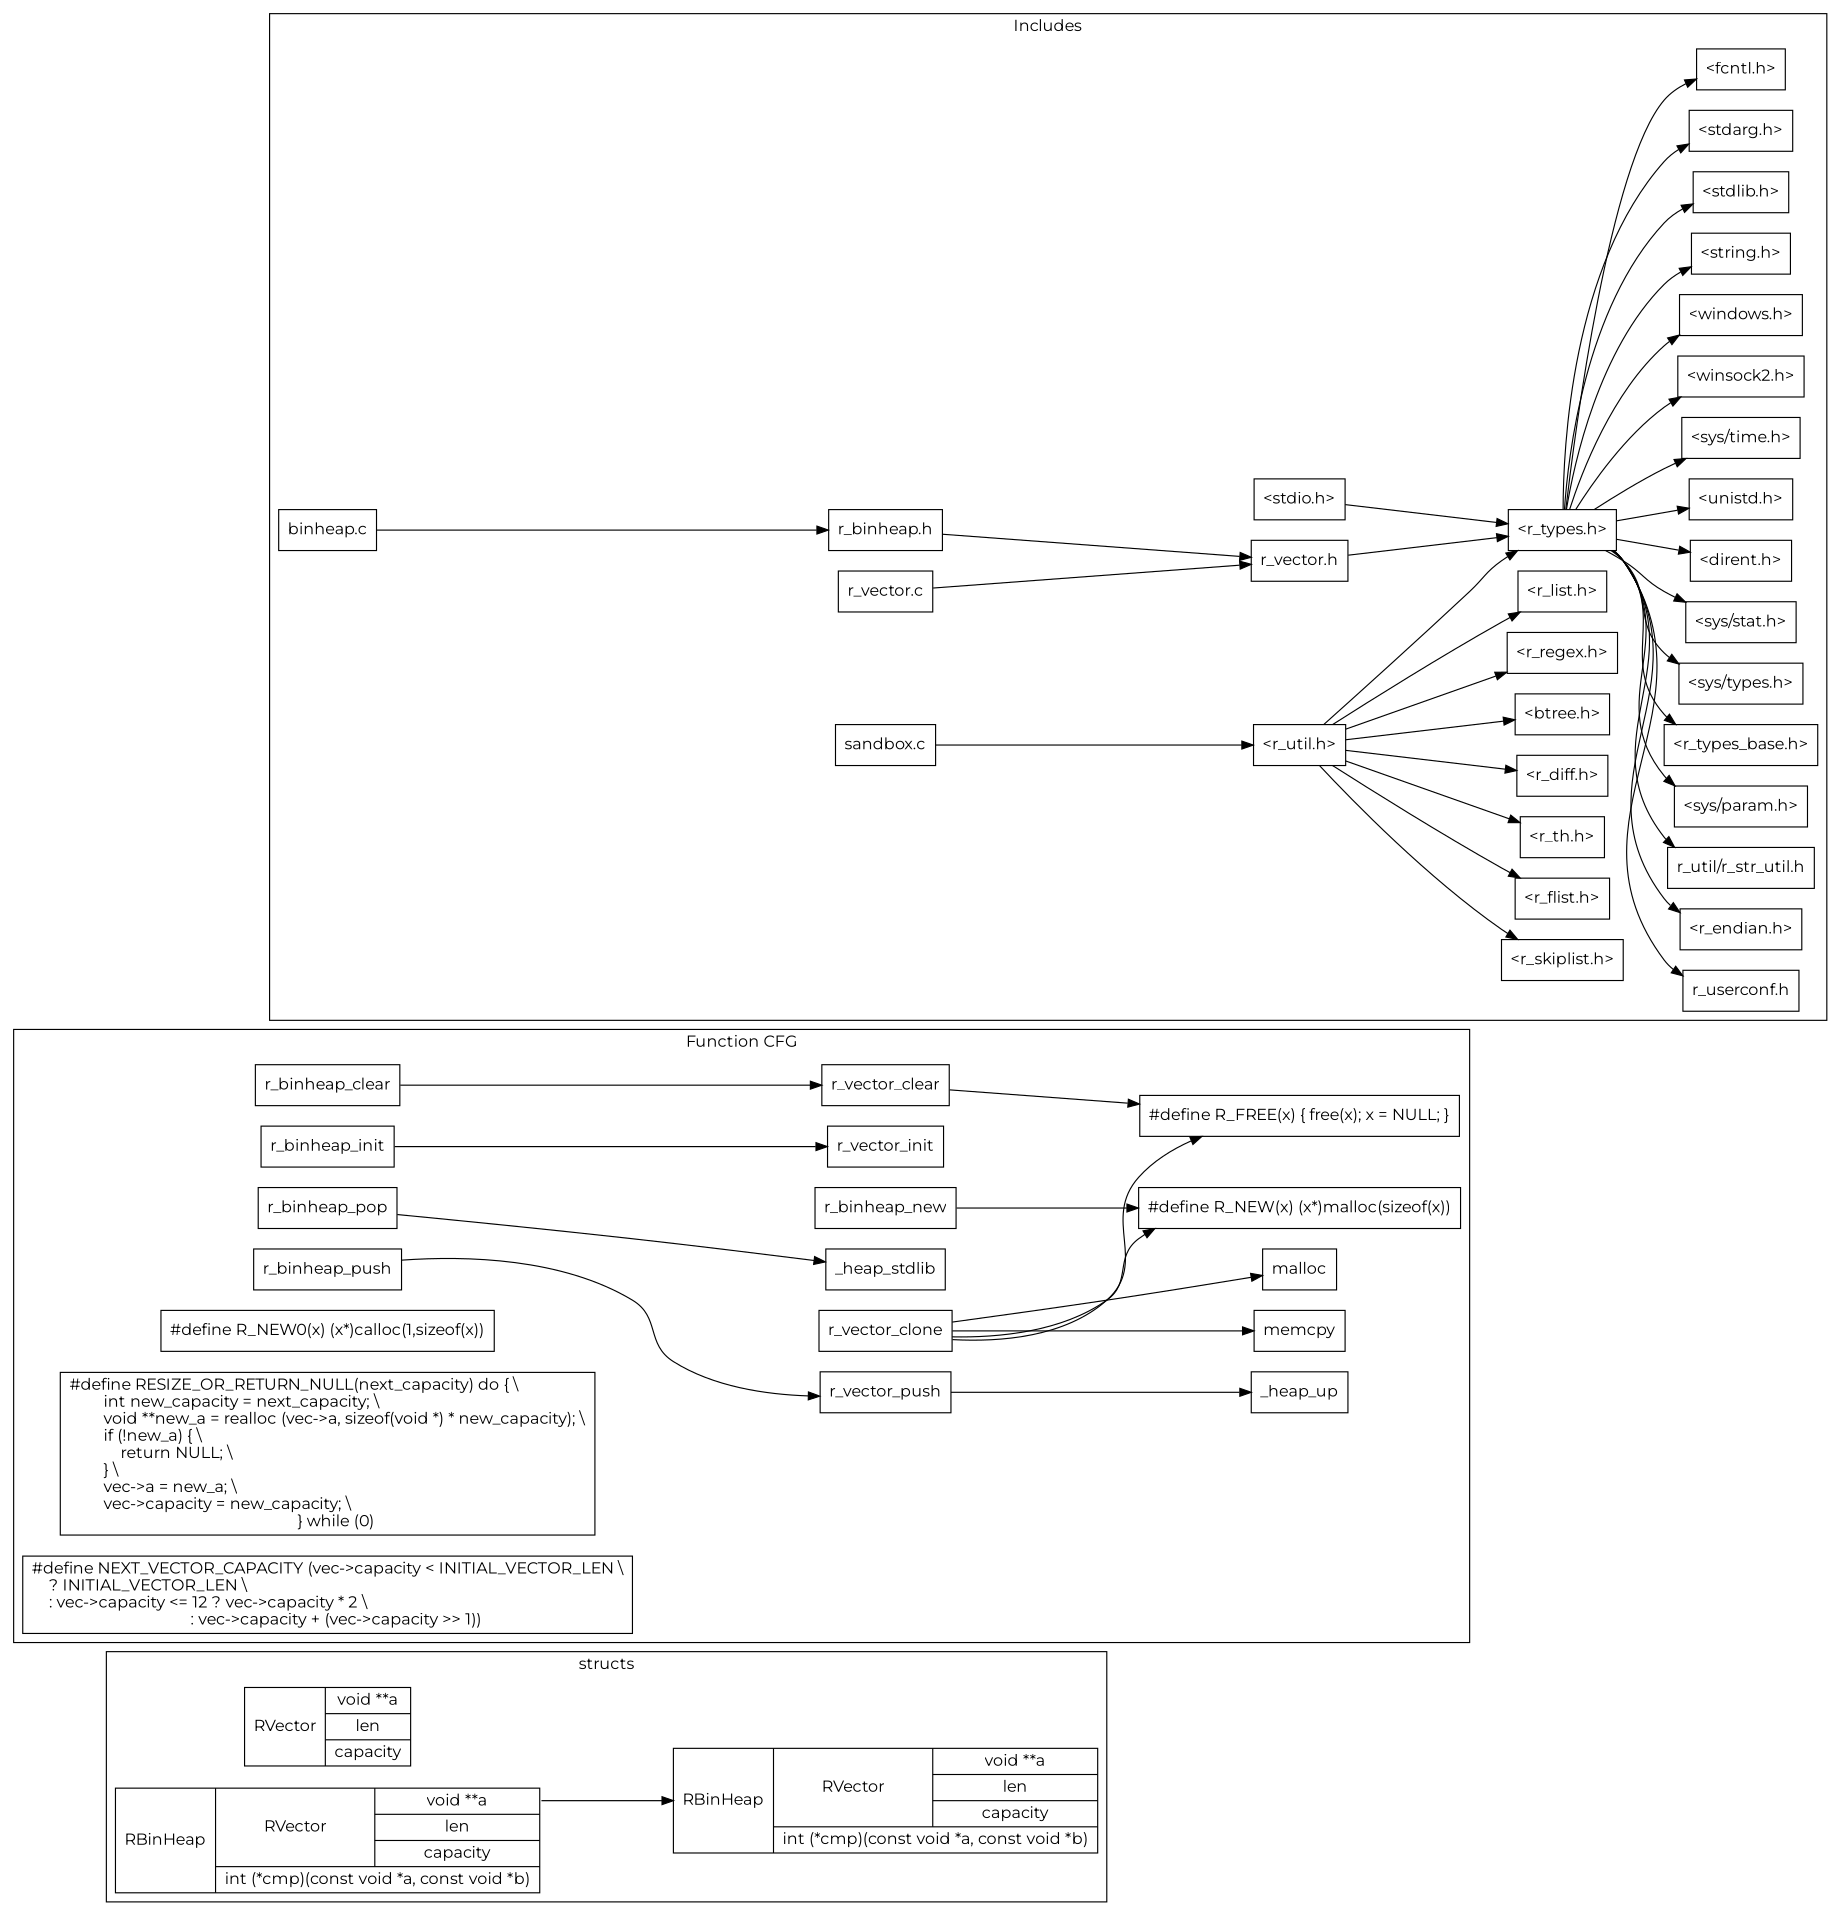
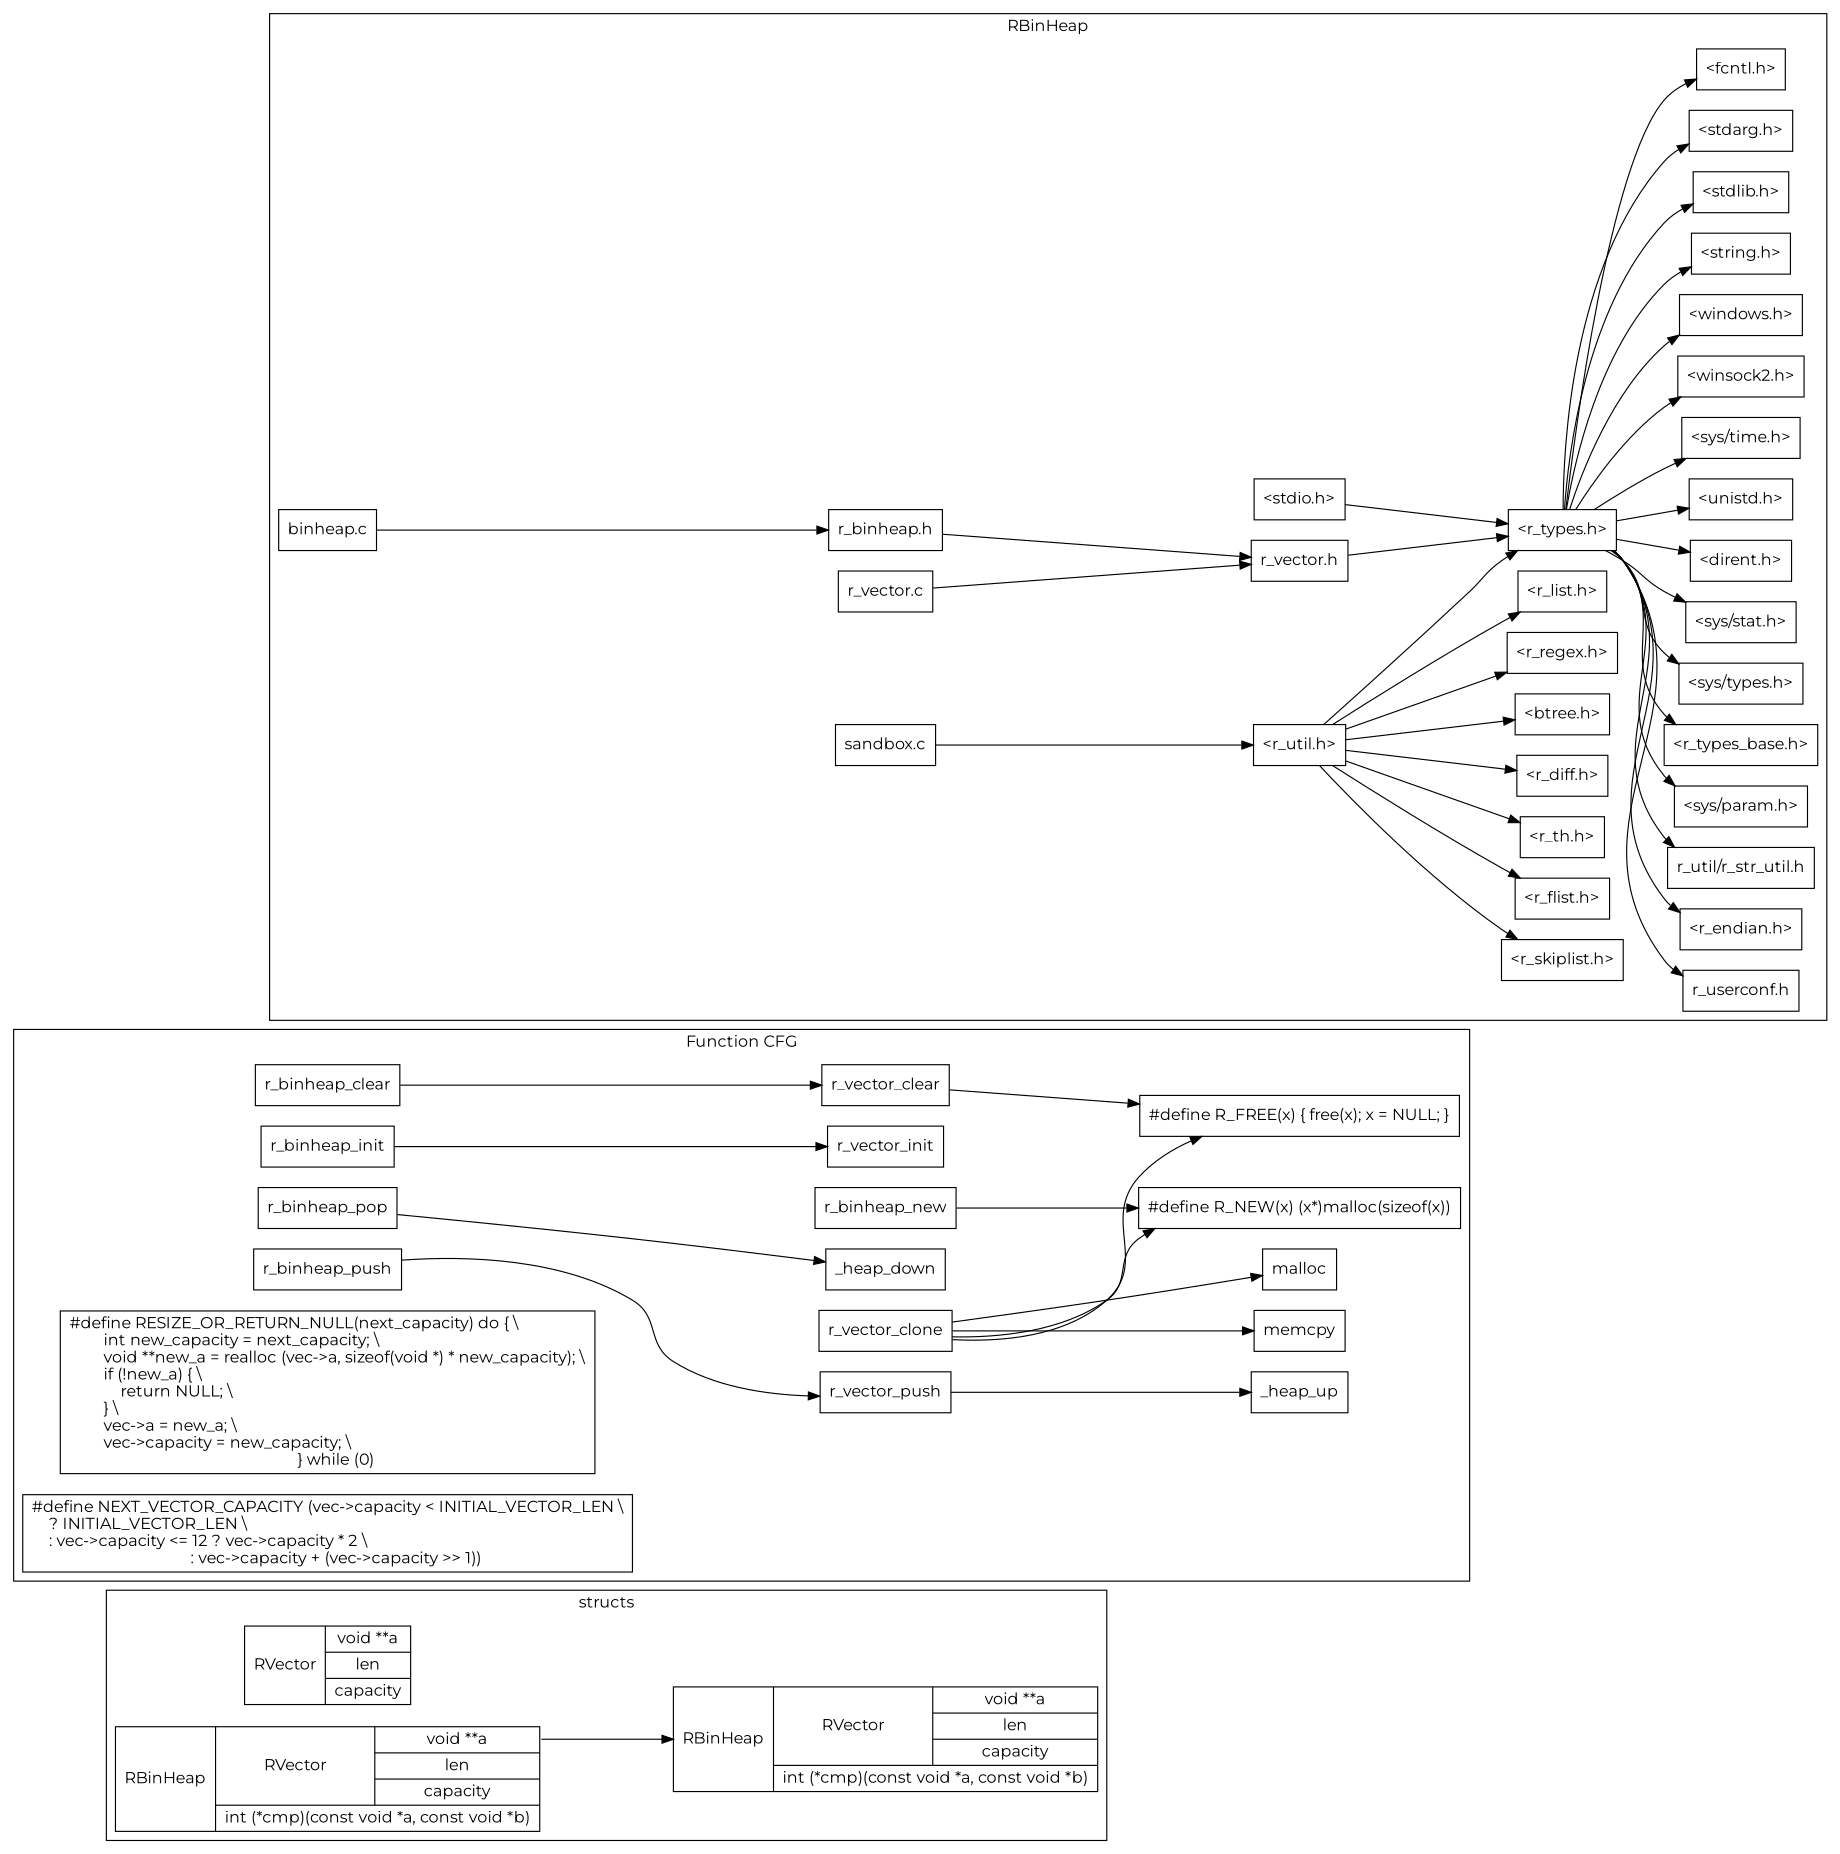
cluster "Includes": label "Includes" -> "RBinHeap"
node "_heap_stdlib": label "_heap_stdlib" -> "_heap_down"
node "#define R_NEW0(x) (x*)calloc(1,sizeof(x))": removed
